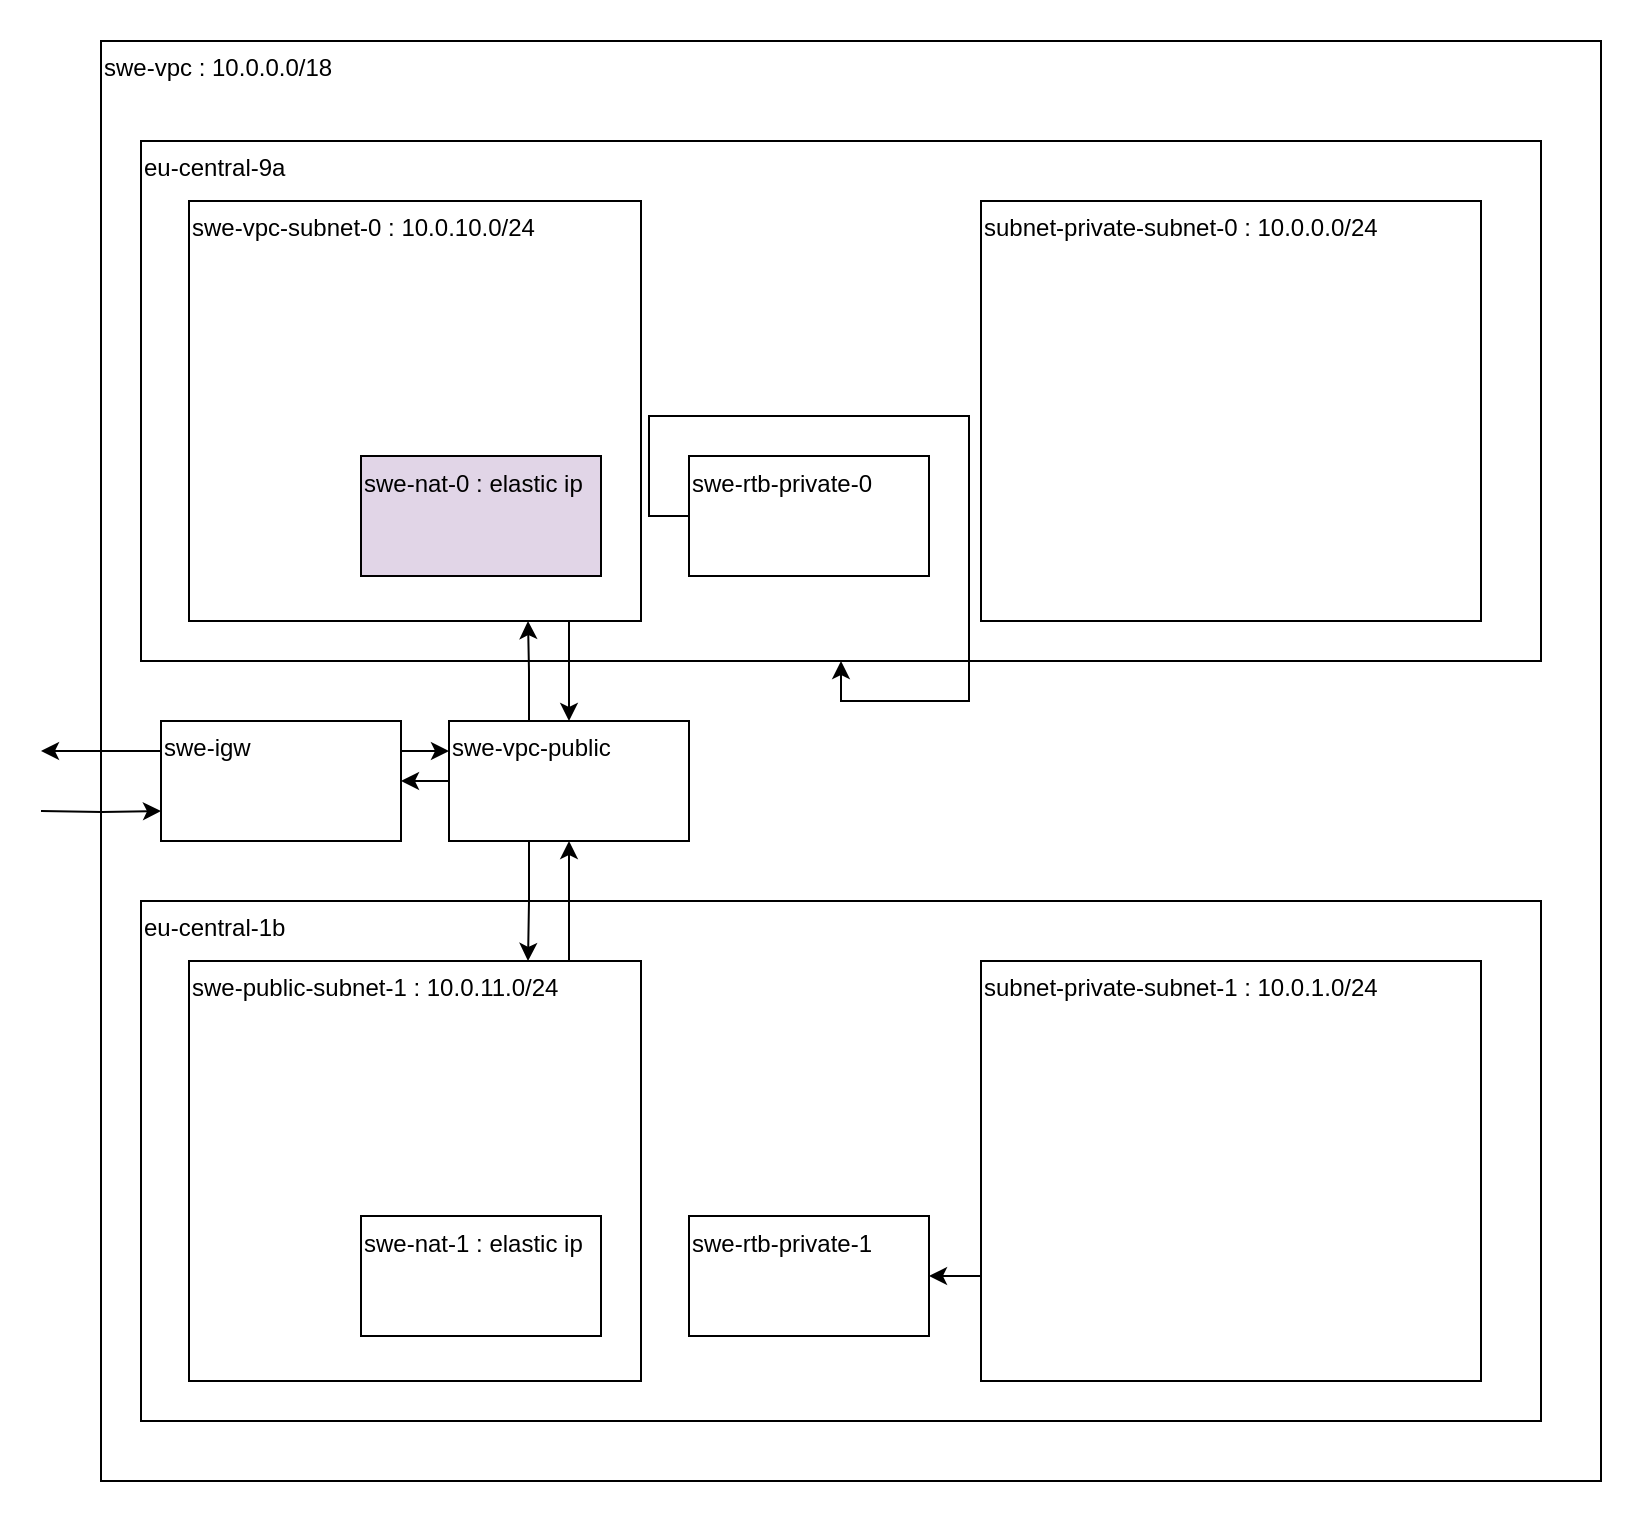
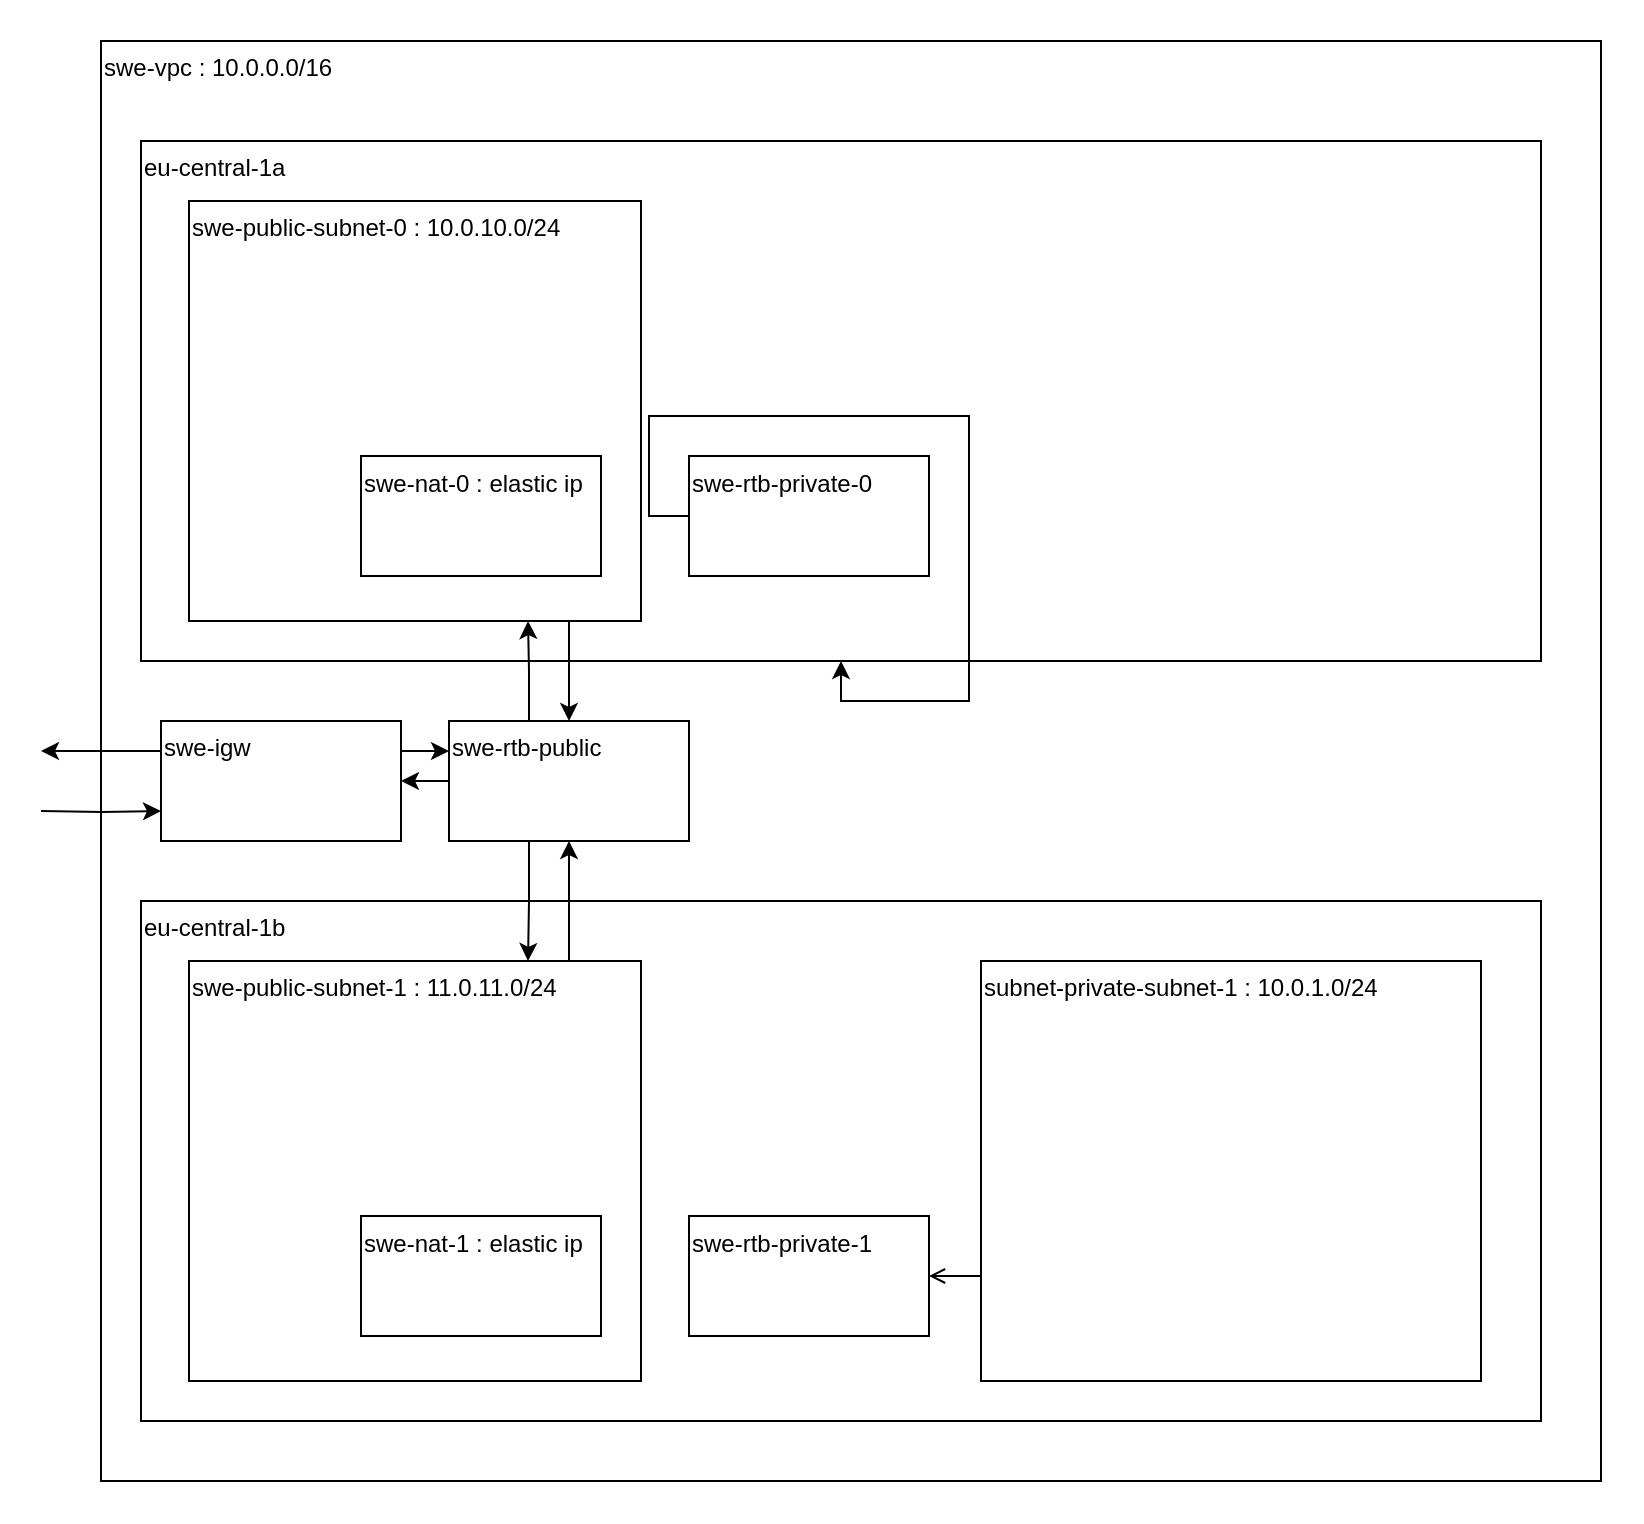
node "swe-vpc : 10.0.0.0/18": label "swe-vpc : 10.0.0.0/18" -> "swe-vpc : 10.0.0.0/16"
node "eu-central-9a": label "eu-central-9a" -> "eu-central-1a"
node "swe-vpc-subnet-0 : 10.0.10.0/24": label "swe-vpc-subnet-0 : 10.0.10.0/24" -> "swe-public-subnet-0 : 10.0.10.0/24"
node "subnet-private-subnet-0 : 10.0.0.0/24": removed
node "swe-nat-0 : elastic ip": fillcolor #e1d5e7 -> #ffffff
node "swe-vpc-public": label "swe-vpc-public" -> "swe-rtb-public"
node "swe-public-subnet-1 : 10.0.11.0/24": label "swe-public-subnet-1 : 10.0.11.0/24" -> "swe-public-subnet-1 : 11.0.11.0/24"
edge "subnet-private-subnet-1 : 10.0.1.0/24" -> "swe-rtb-private-1": arrowhead classic -> open
